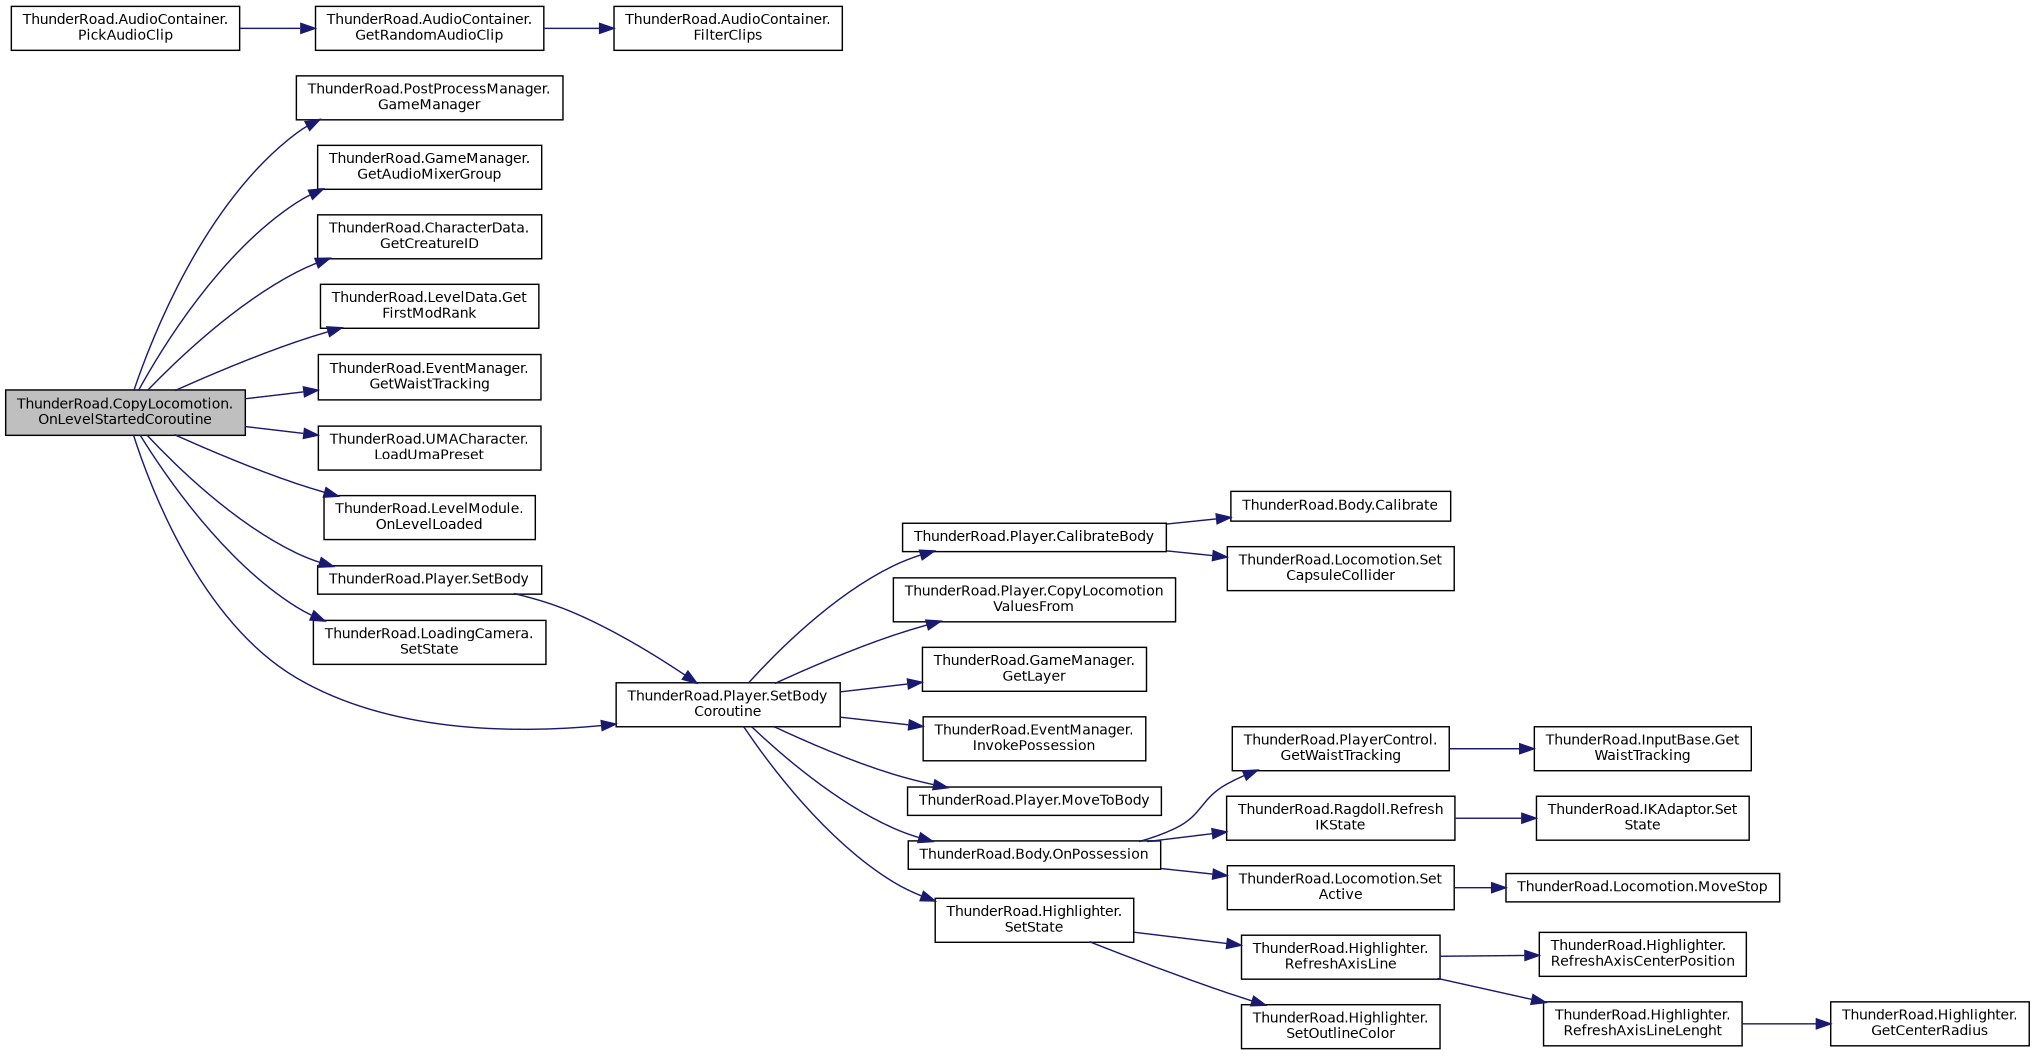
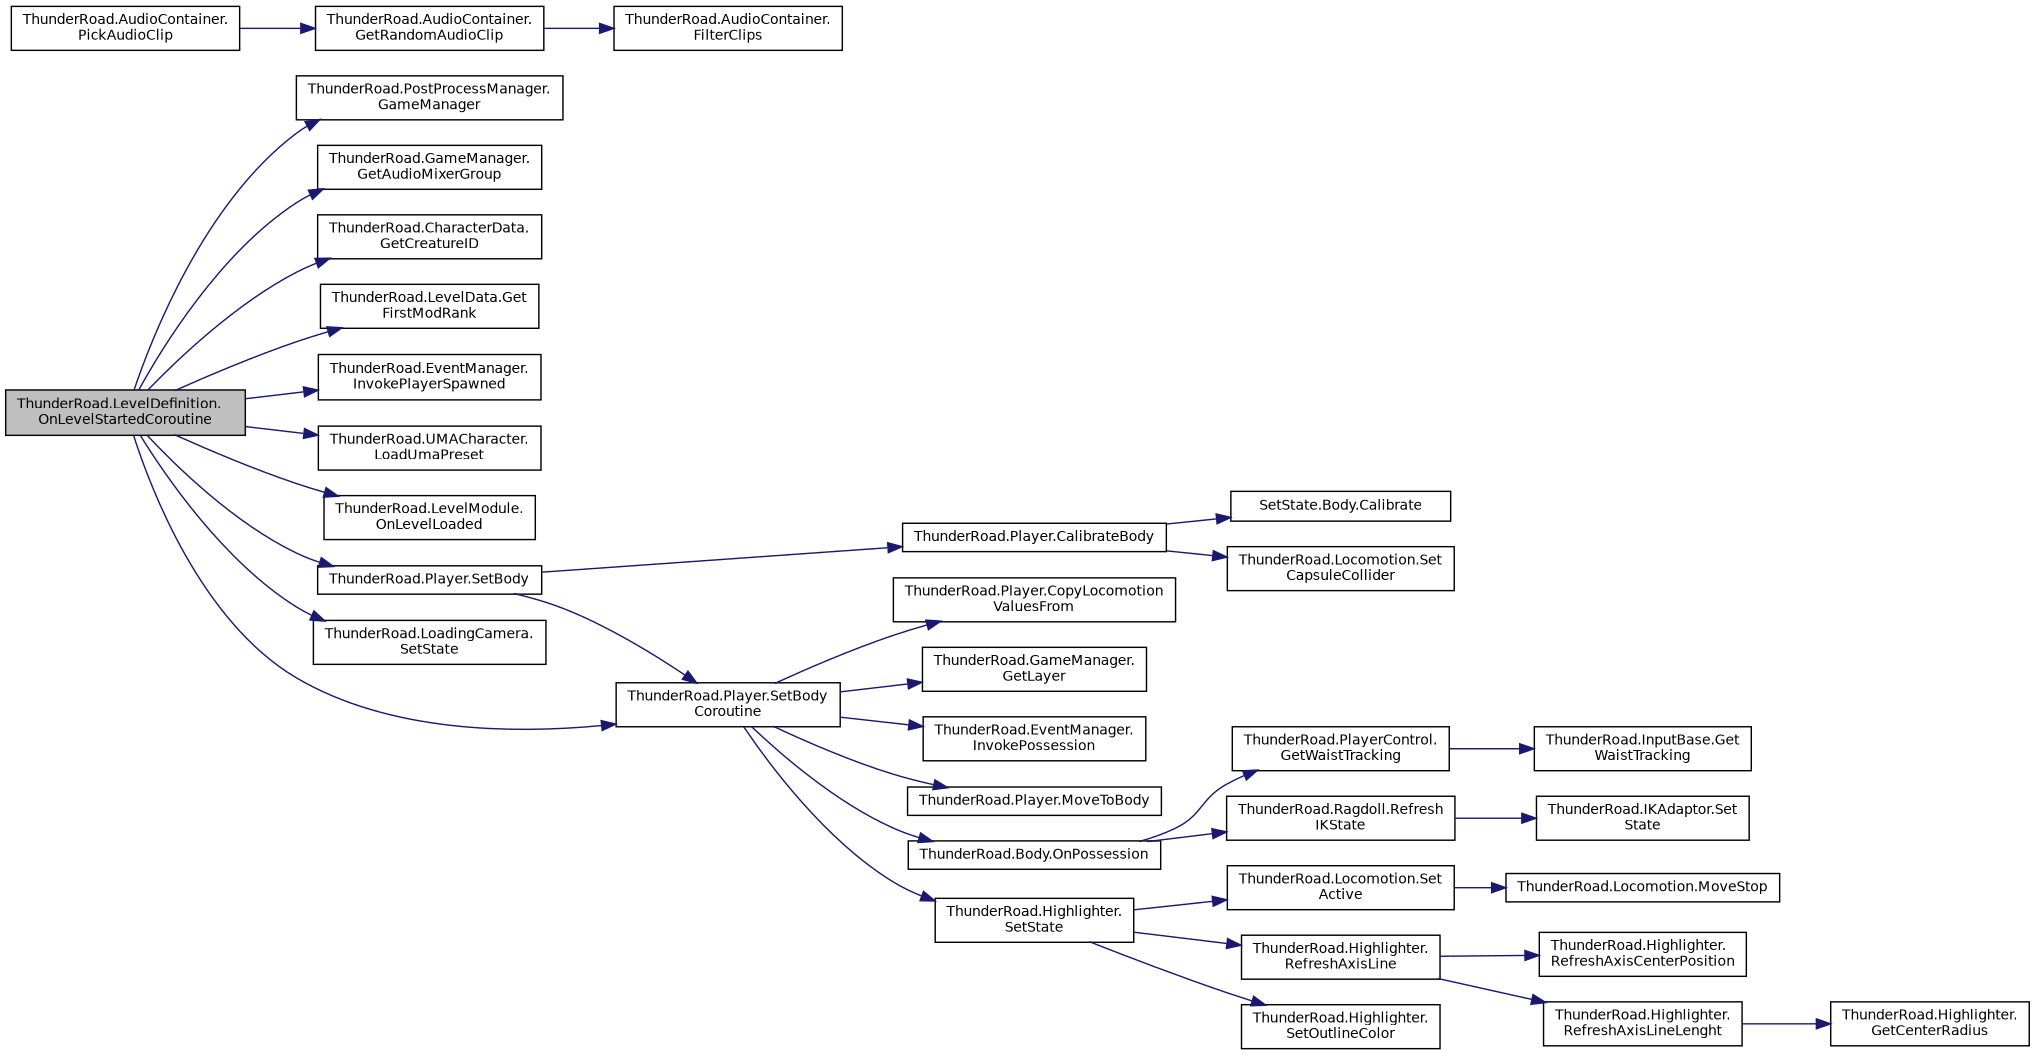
node "ThunderRoad.EventManager. GetWaistTracking": label "ThunderRoad.EventManager. GetWaistTracking" -> "ThunderRoad.EventManager. InvokePlayerSpawned"
node "ThunderRoad.CopyLocomotion. OnLevelStartedCoroutine": label "ThunderRoad.CopyLocomotion. OnLevelStartedCoroutine" -> "ThunderRoad.LevelDefinition. OnLevelStartedCoroutine"
node "ThunderRoad.Body.Calibrate": label "ThunderRoad.Body.Calibrate" -> "SetState.Body.Calibrate"
edge "ThunderRoad.Player.SetBody Coroutine" -> "ThunderRoad.Player.CalibrateBody": now "ThunderRoad.Player.SetBody" -> "ThunderRoad.Player.CalibrateBody"
edge "ThunderRoad.Body.OnPossession" -> "ThunderRoad.Locomotion.Set Active": now "ThunderRoad.Highlighter. SetState" -> "ThunderRoad.Locomotion.Set Active"
